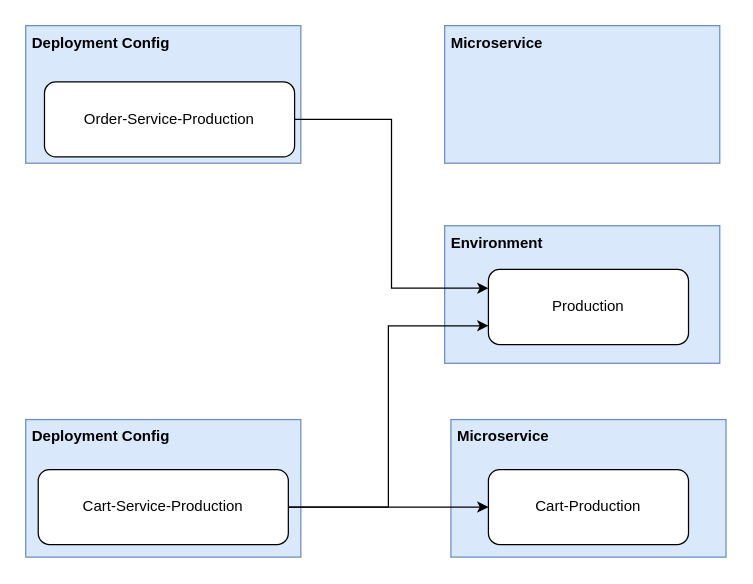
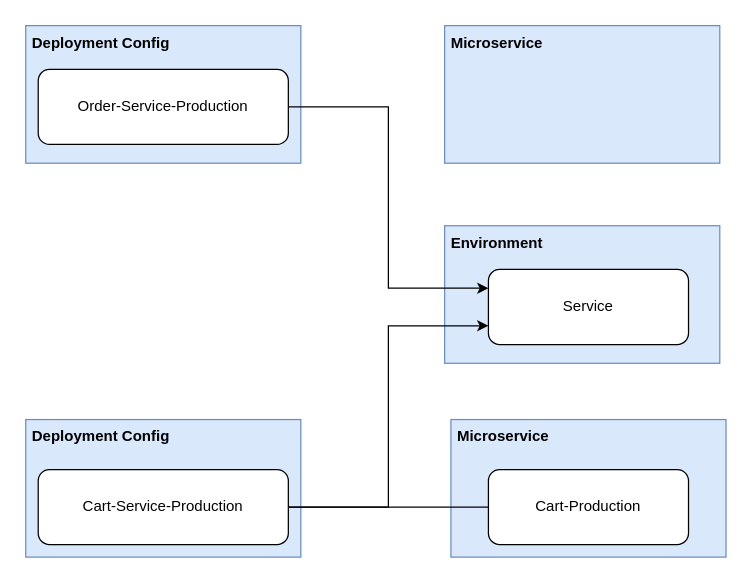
node "Order-Service-Production": moved (169, 119) -> (163, 107)
node "Production": label "Production" -> "Service"
edge "Cart-Service-Production" -> "Cart-Production": arrowhead classic -> none
